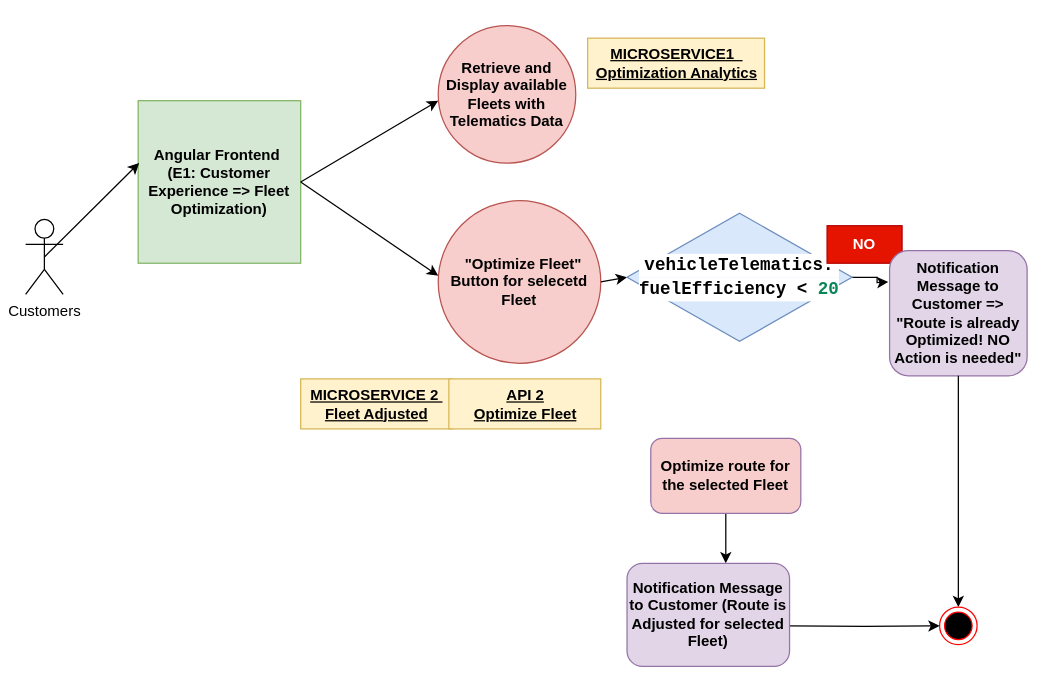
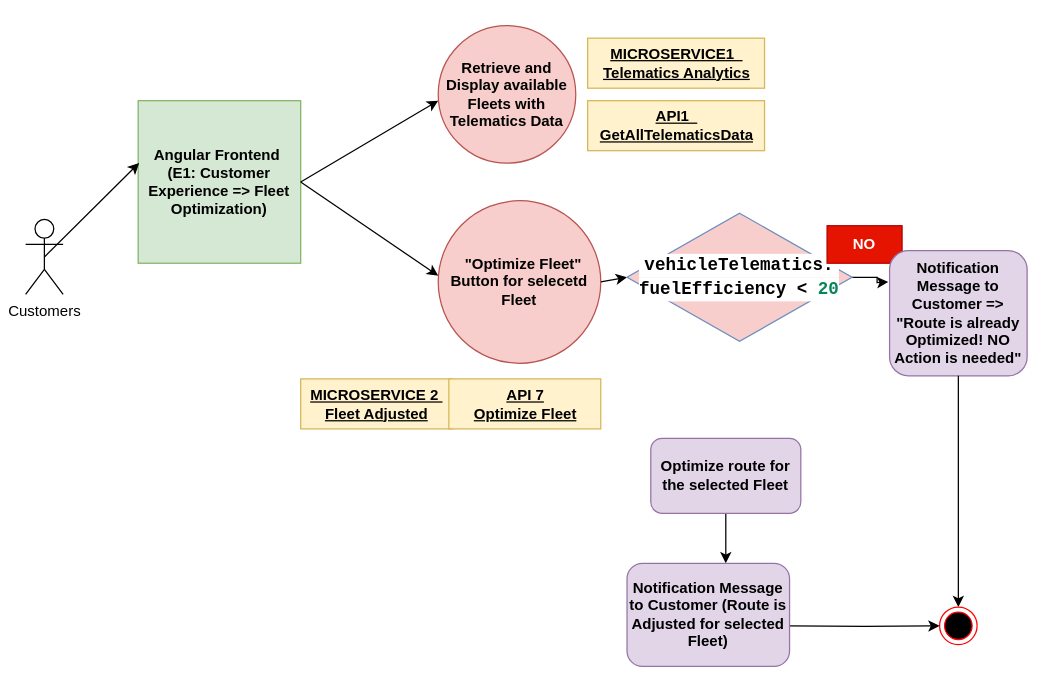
node "MICROSERVICE1 Optimization Analytics": label "MICROSERVICE1 Optimization Analytics" -> "MICROSERVICE1 Telematics Analytics"
node "API1 GetAllTelematicsData": added
node "vehicleTelematics. fuelEfficiency < 20": fillcolor #dae8fc -> #f8cecc
node "API 2 Optimize Fleet": label "API 2 Optimize Fleet" -> "API 7 Optimize Fleet"
node "Optimize route for the selected Fleet": fillcolor #f8cecc -> #e1d5e7
